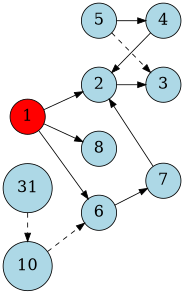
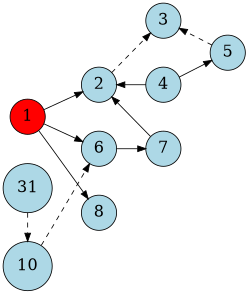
edge "5" -> "4": reversed
edge "2" -> "3": style solid -> dashed
